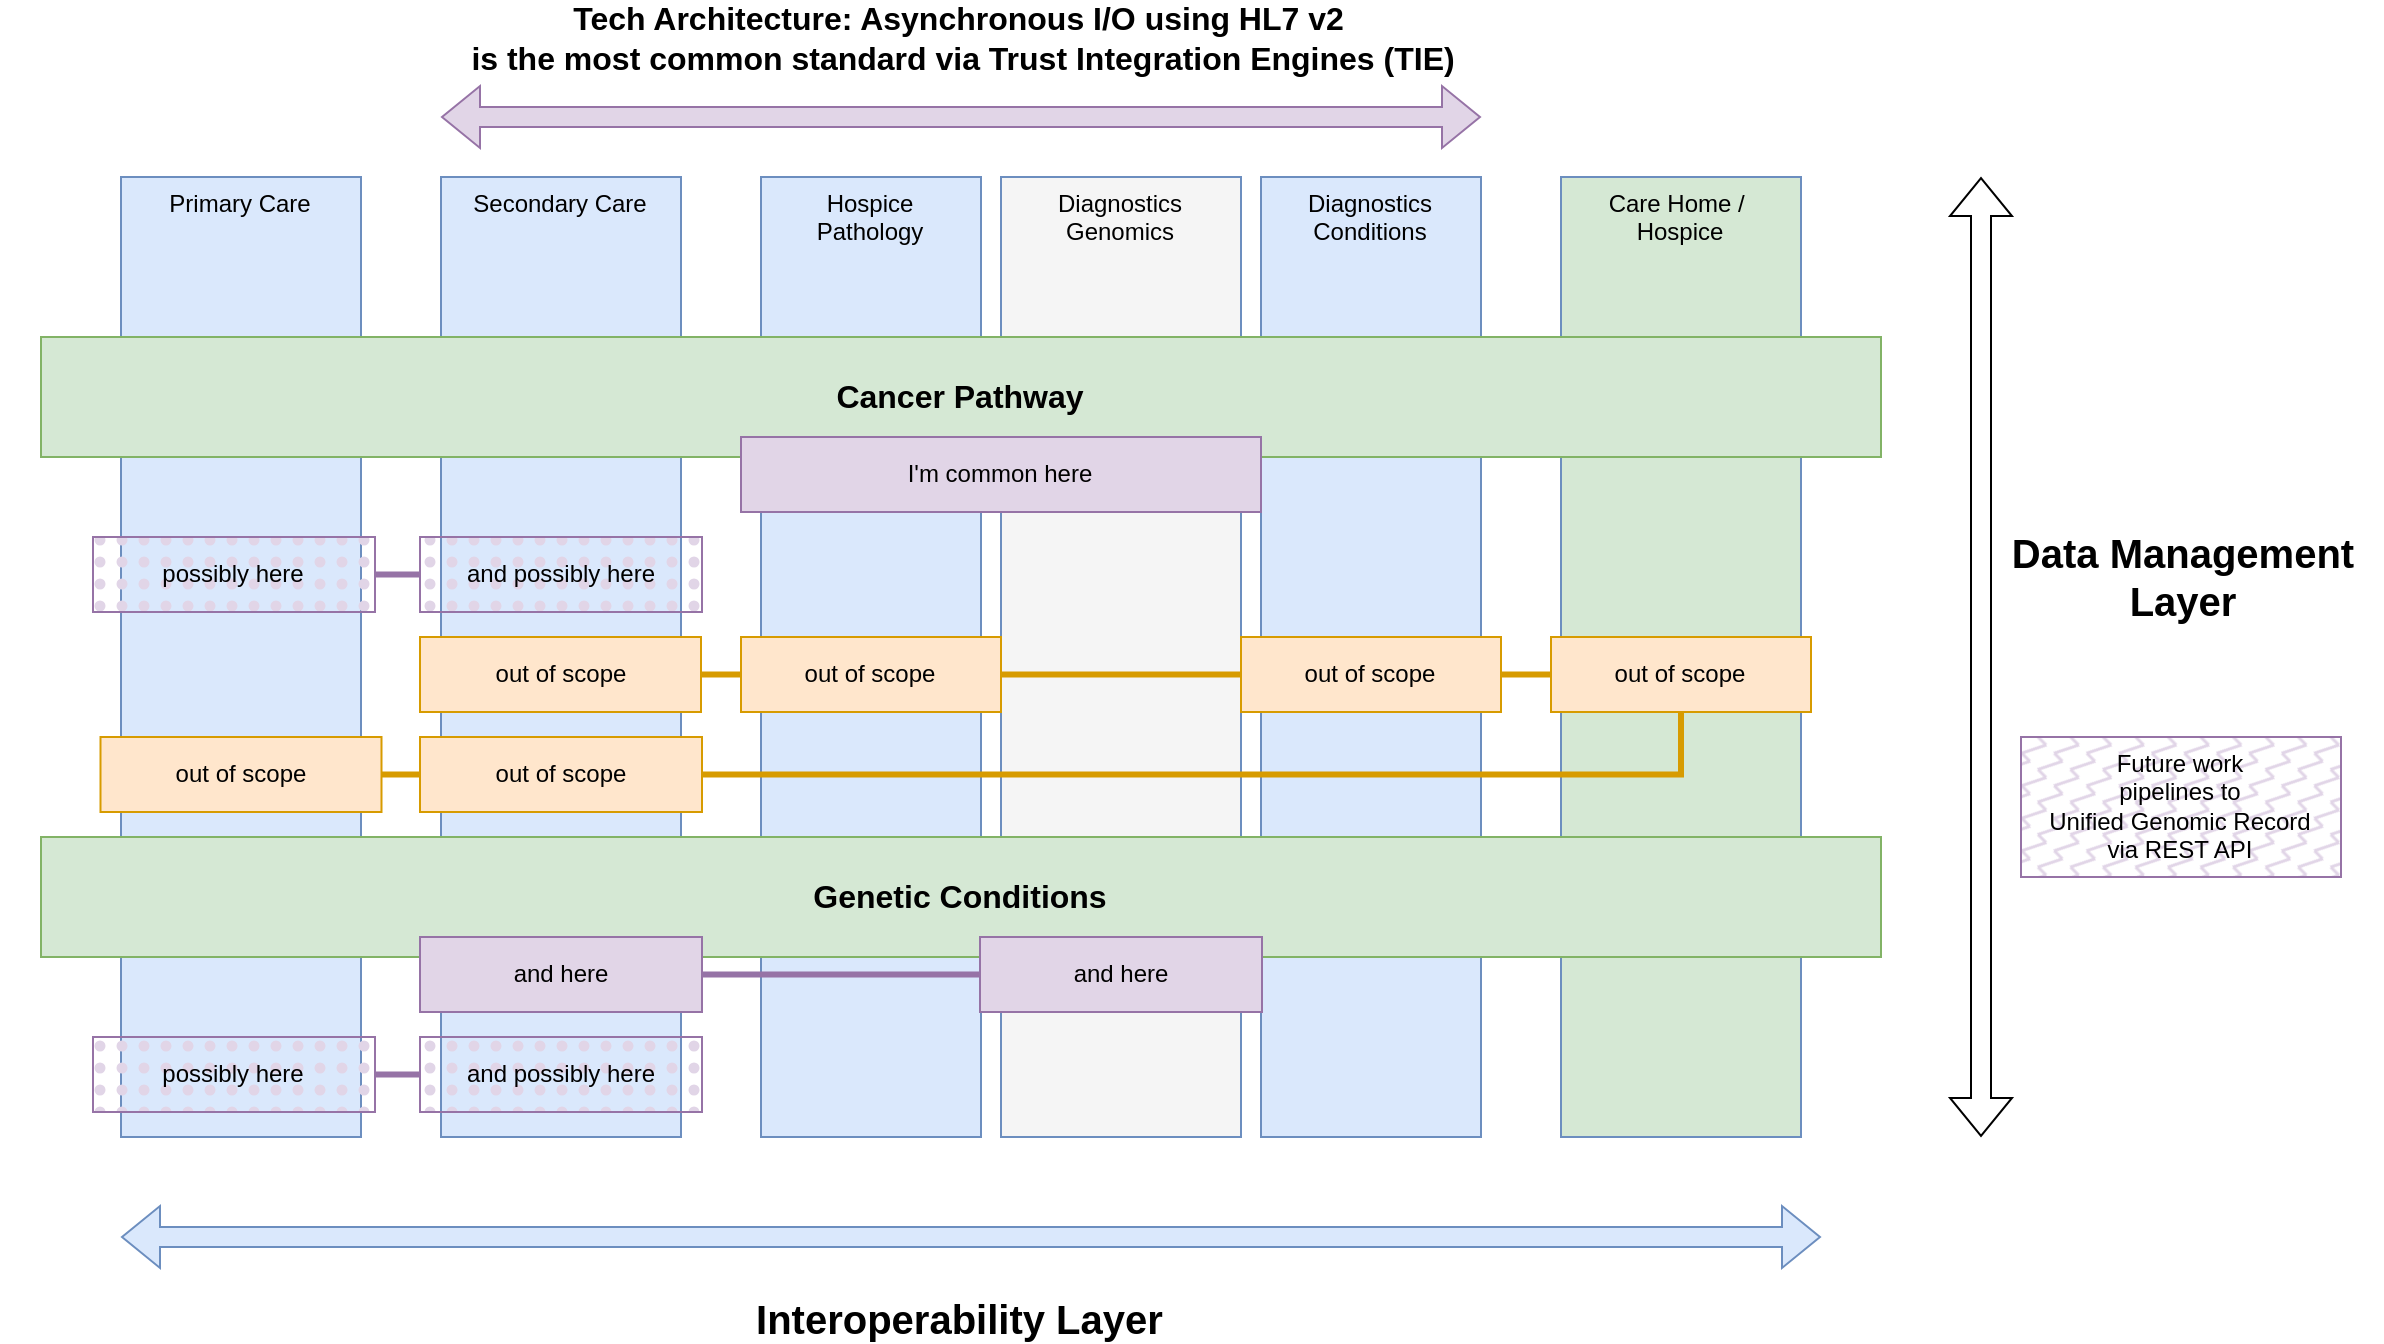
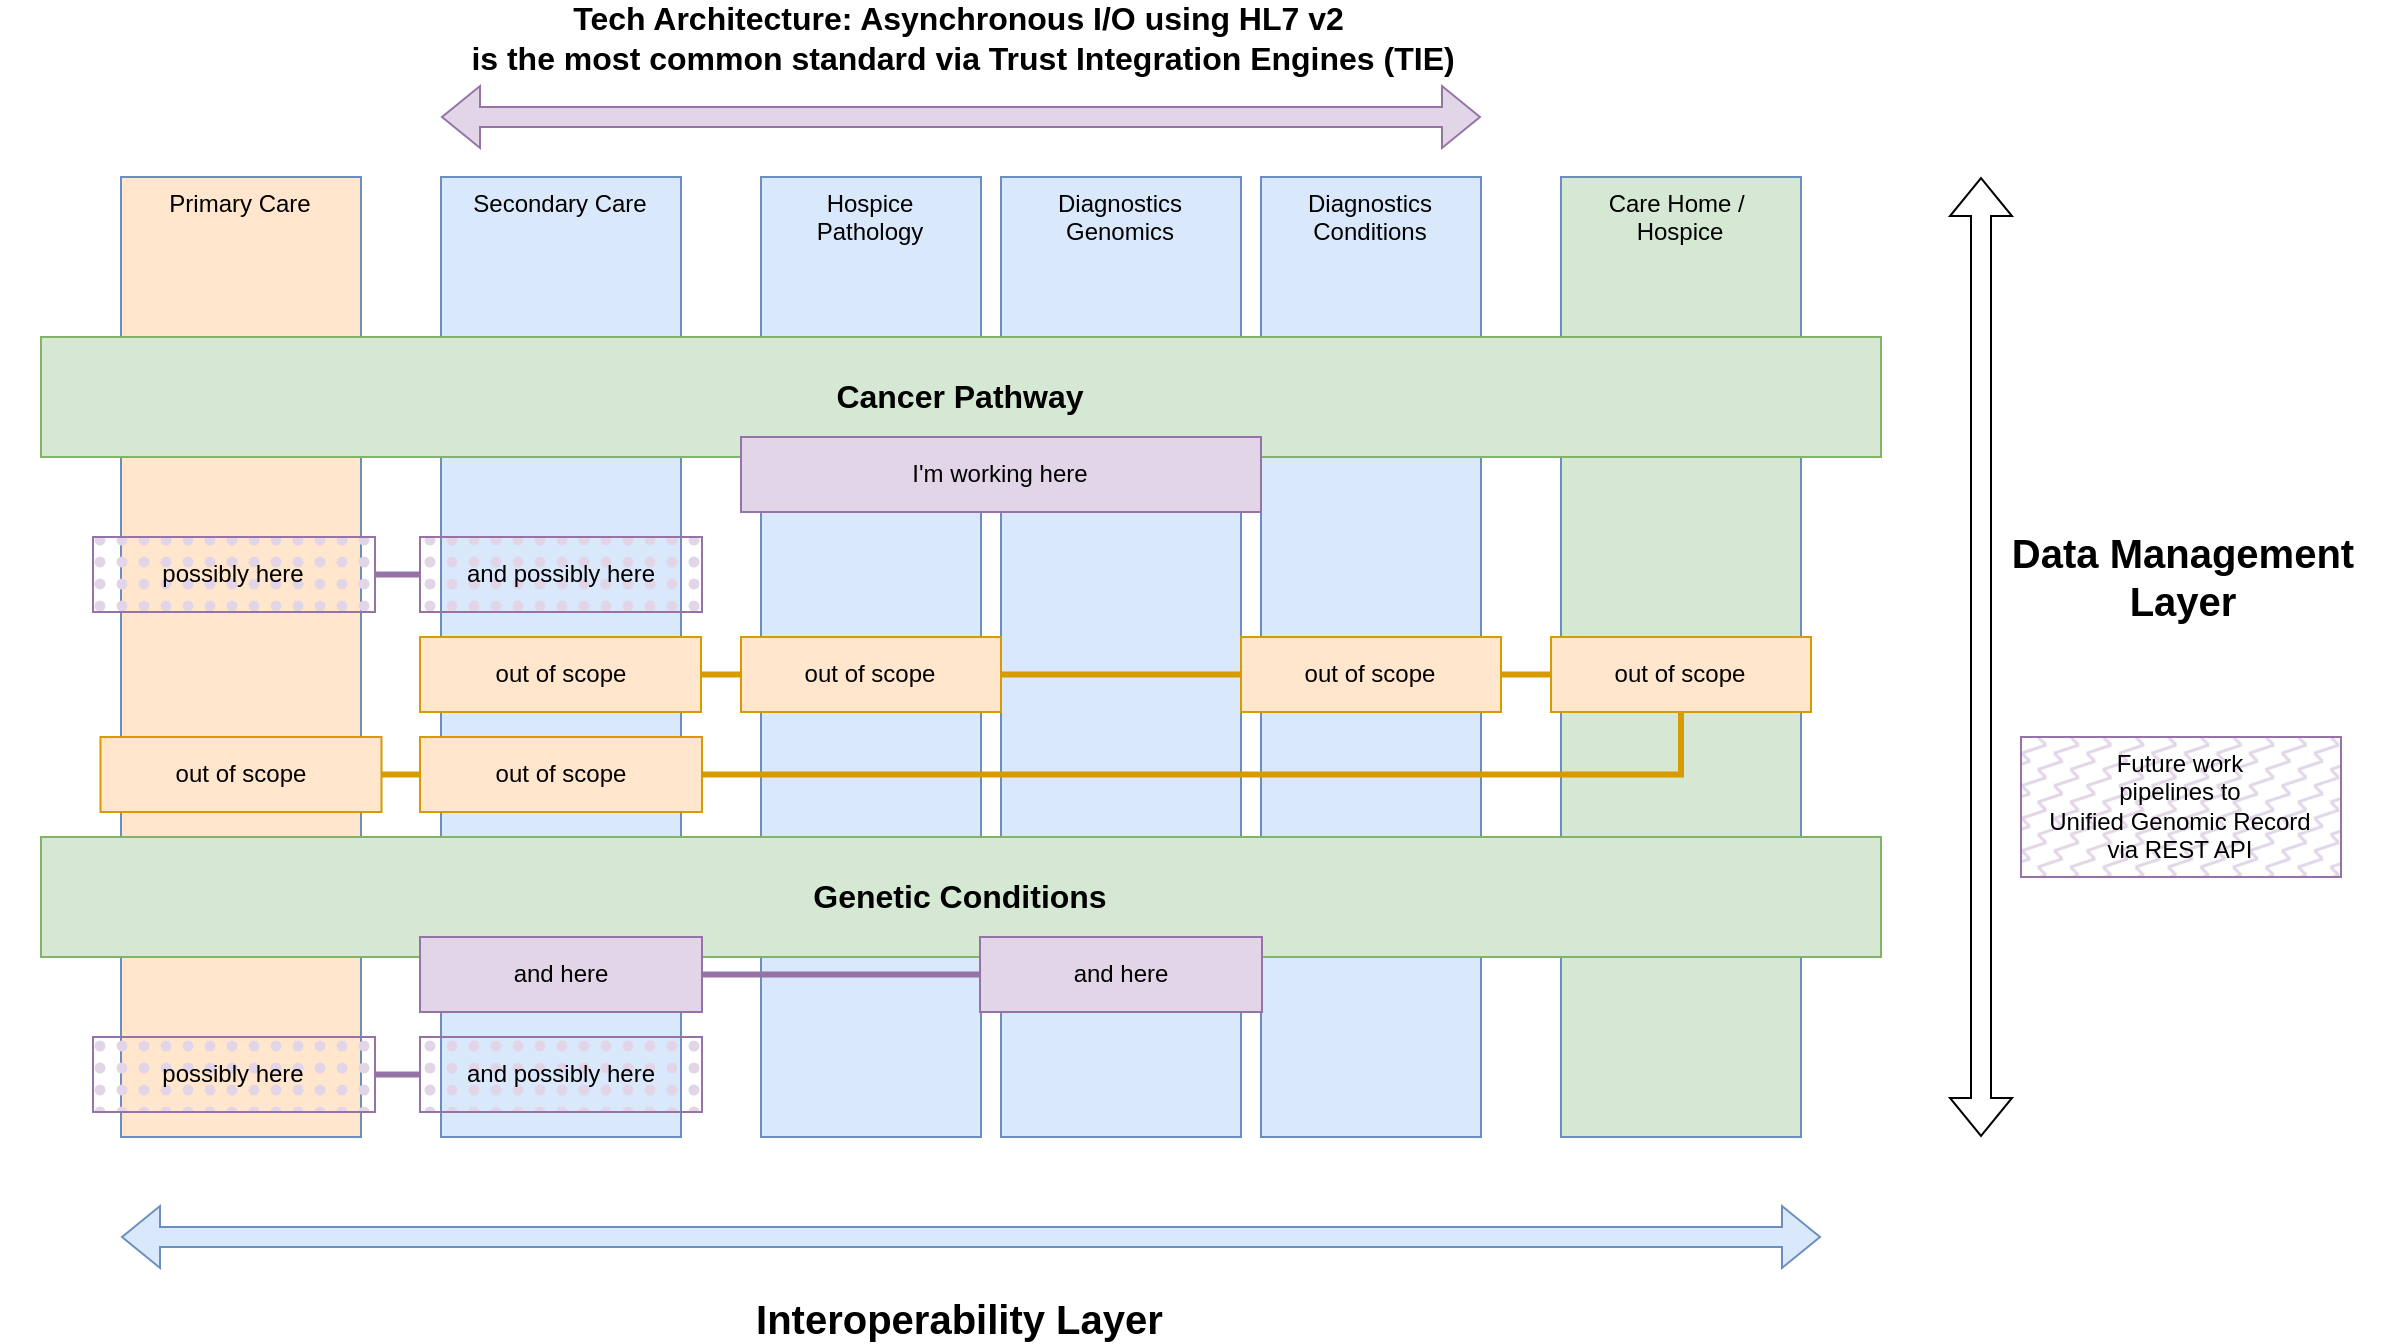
node "I'm common here": label "I'm common here" -> "I'm working here"
node "Primary Care": fillcolor #dae8fc -> #ffe6cc
node "Diagnostics Genomics": fillcolor #f5f5f5 -> #dae8fc
